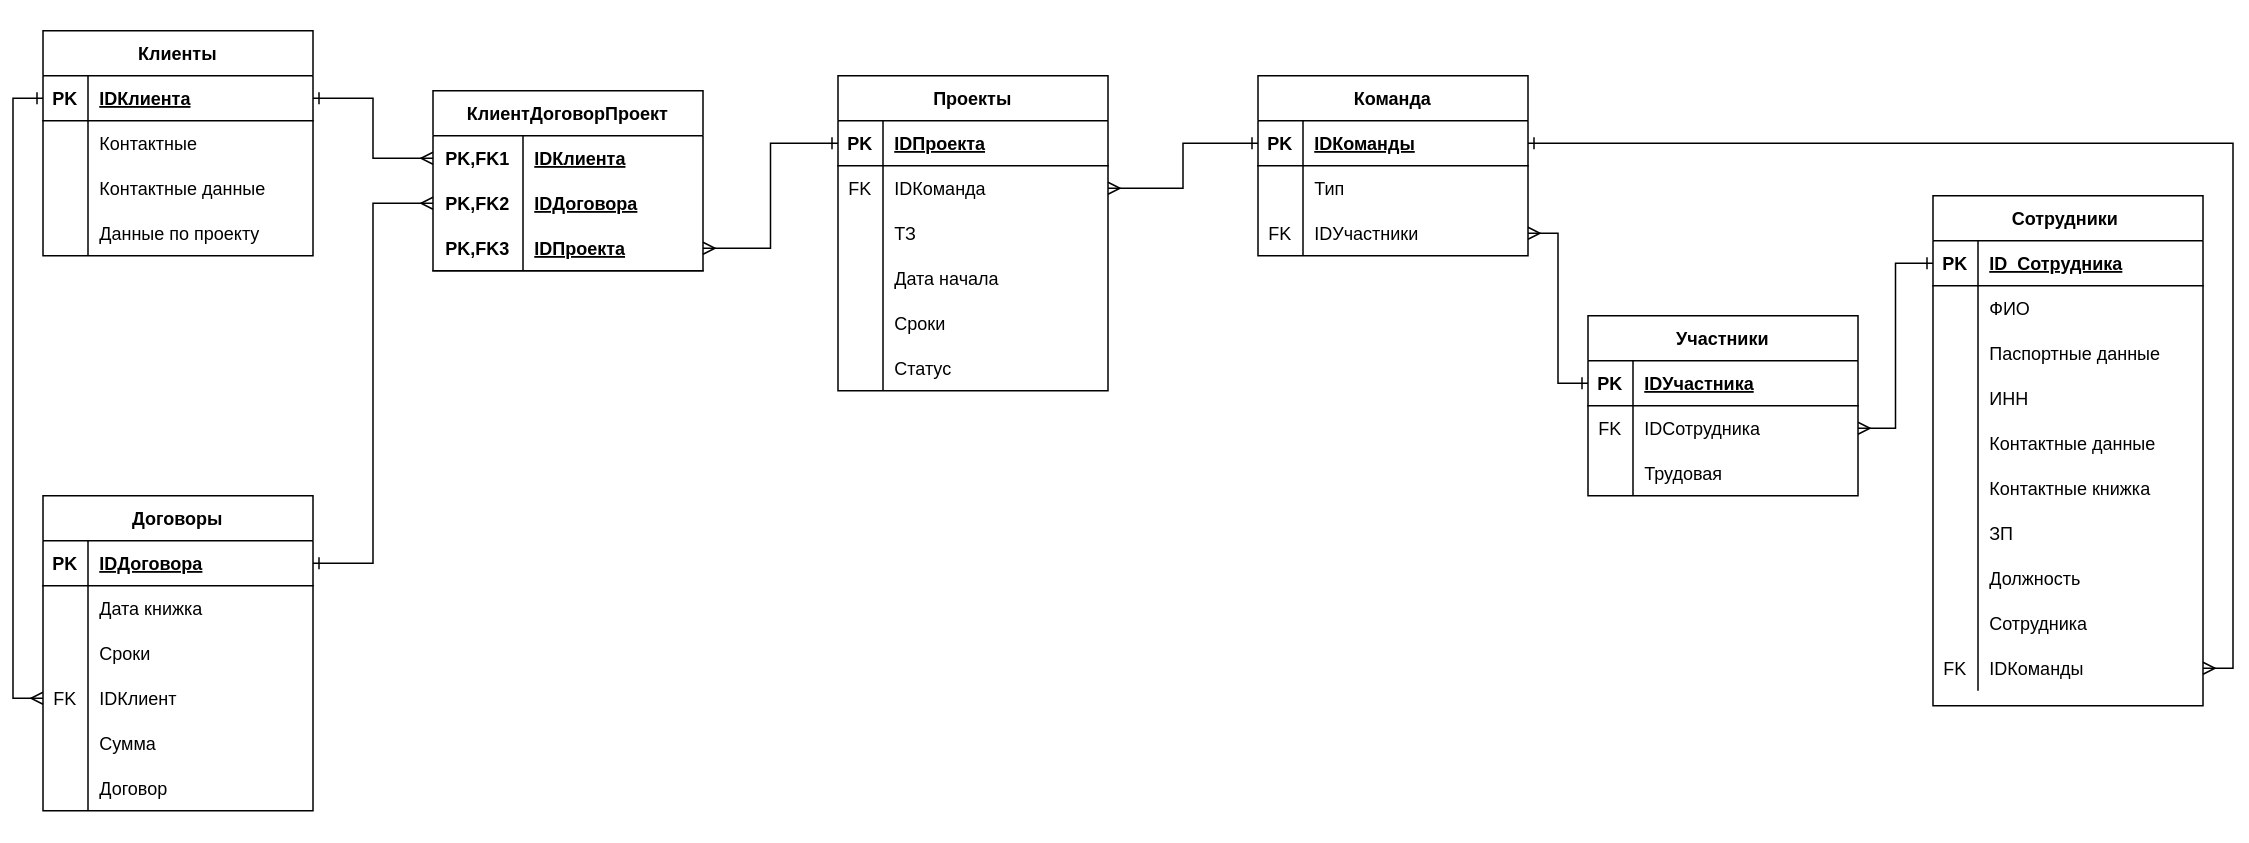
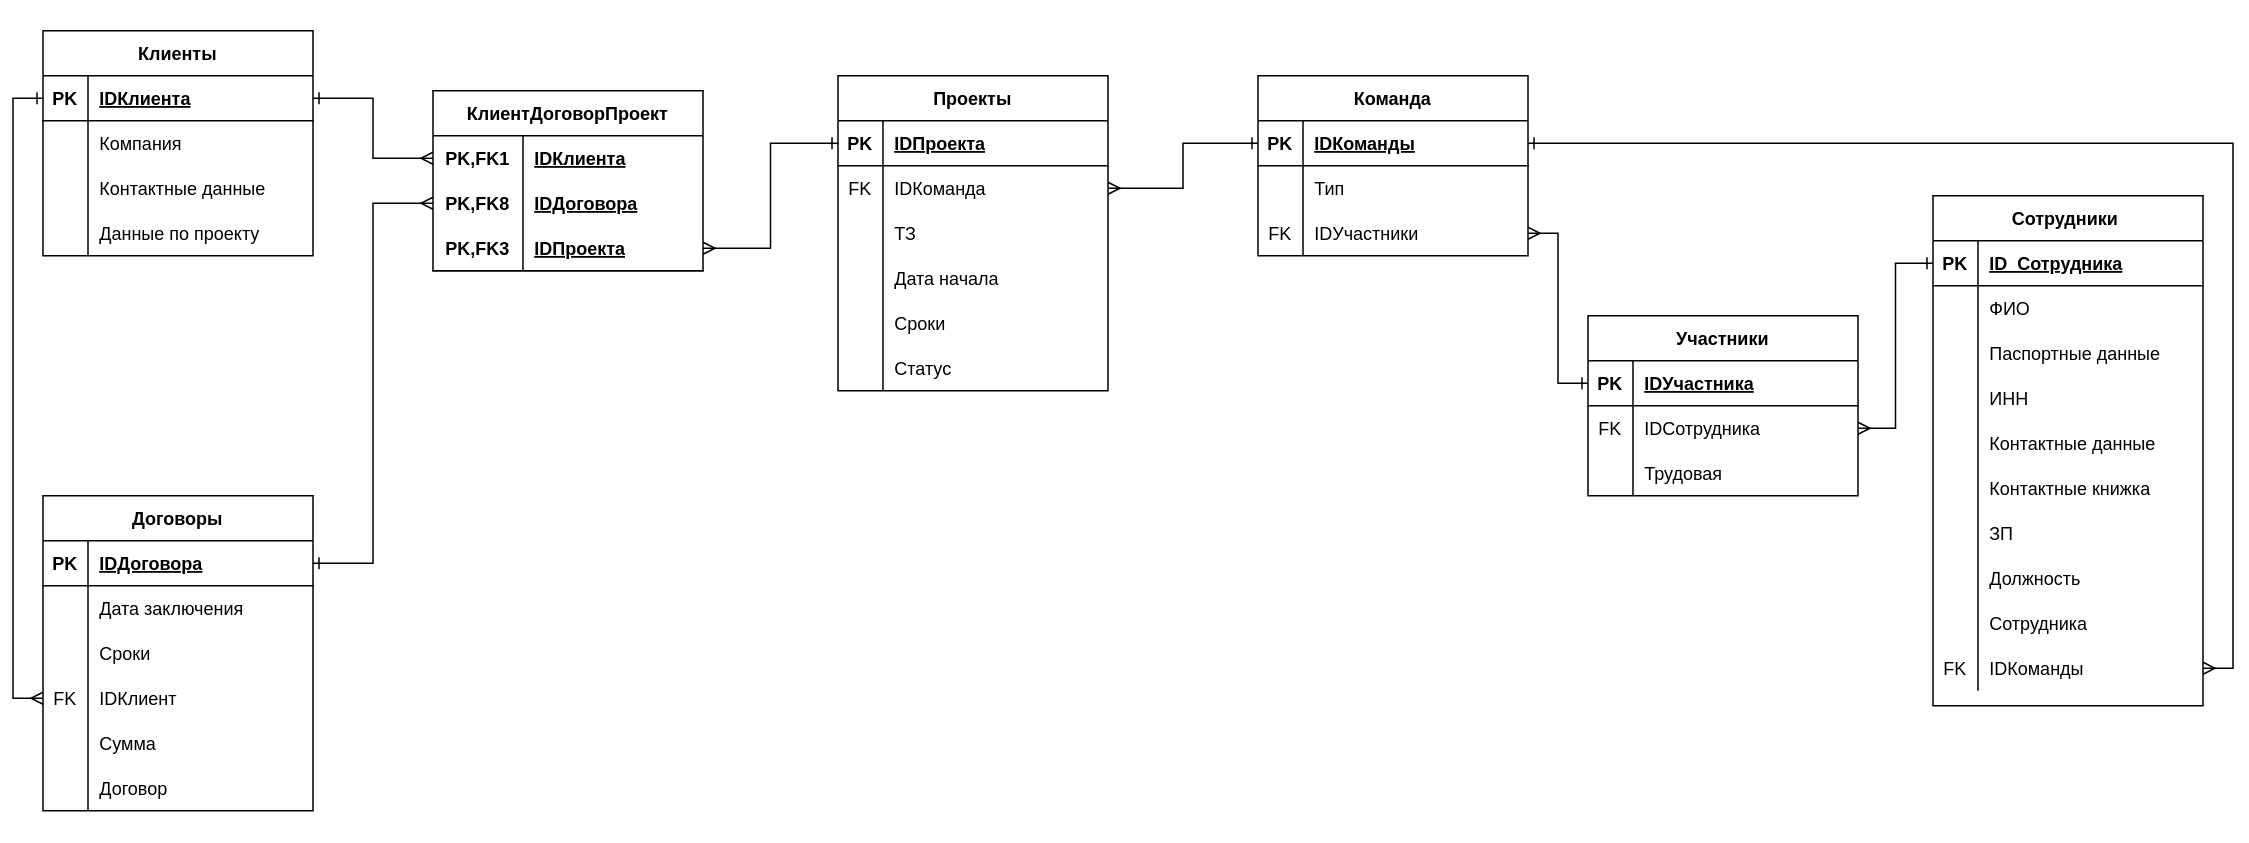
node "Контактные": label "Контактные" -> "Компания"
node "PK,FK2": label "PK,FK2" -> "PK,FK8"
node "Дата книжка": label "Дата книжка" -> "Дата заключения"
